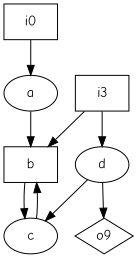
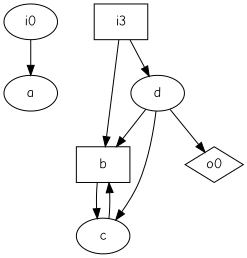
node "i0": shape box -> ellipse
edge "a" -> "b": now "d" -> "b"
node "o9": label "o9" -> "o0"
